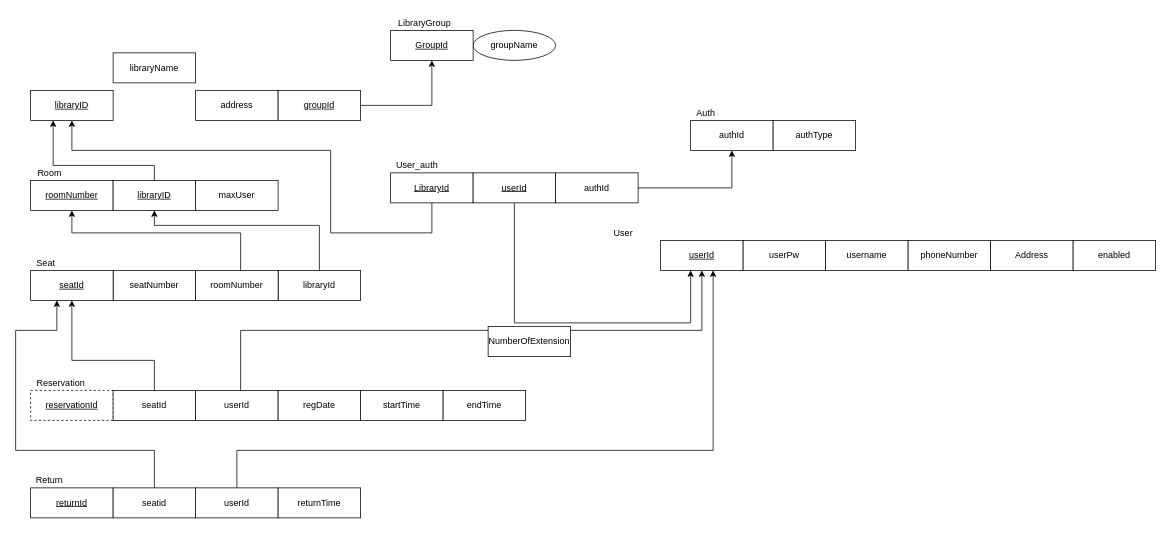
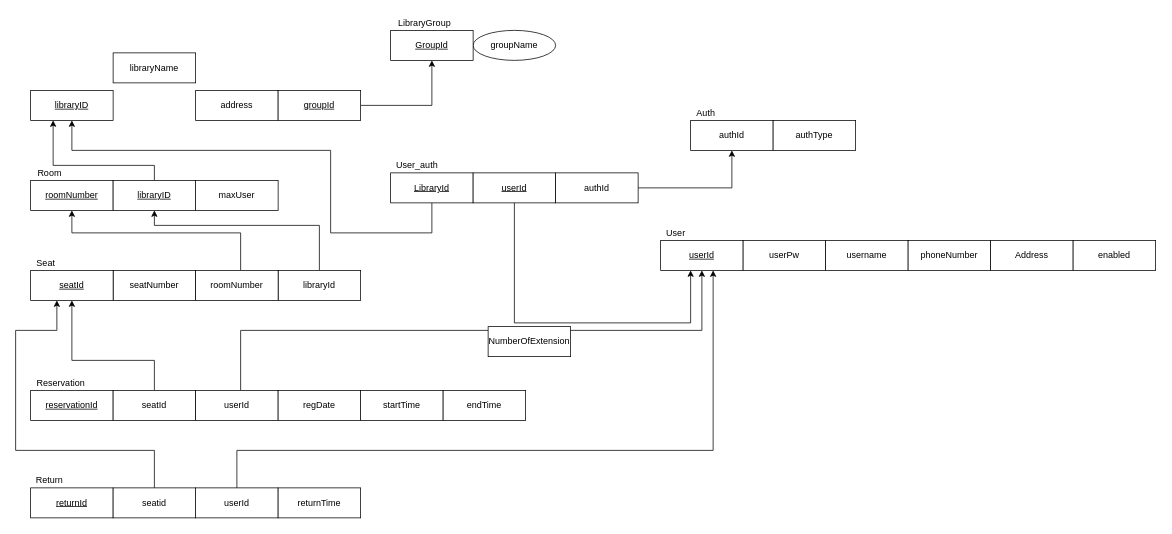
node "User": moved (623, 233) -> (675, 233)
node "reservationId": style dashed -> solid
